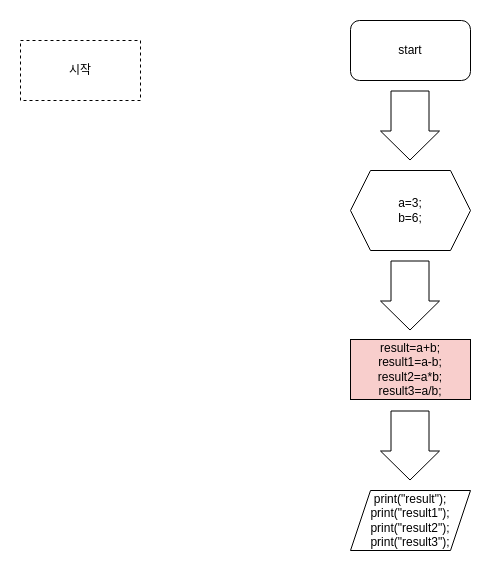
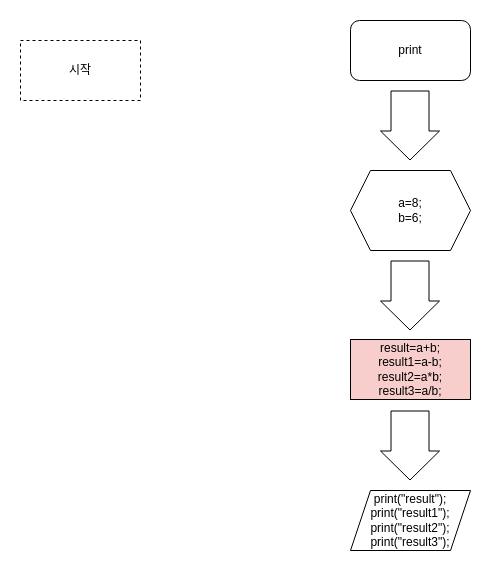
node "start": label "start" -> "print"
node "a=3; b=6;": label "a=3; b=6;" -> "a=8; b=6;"
